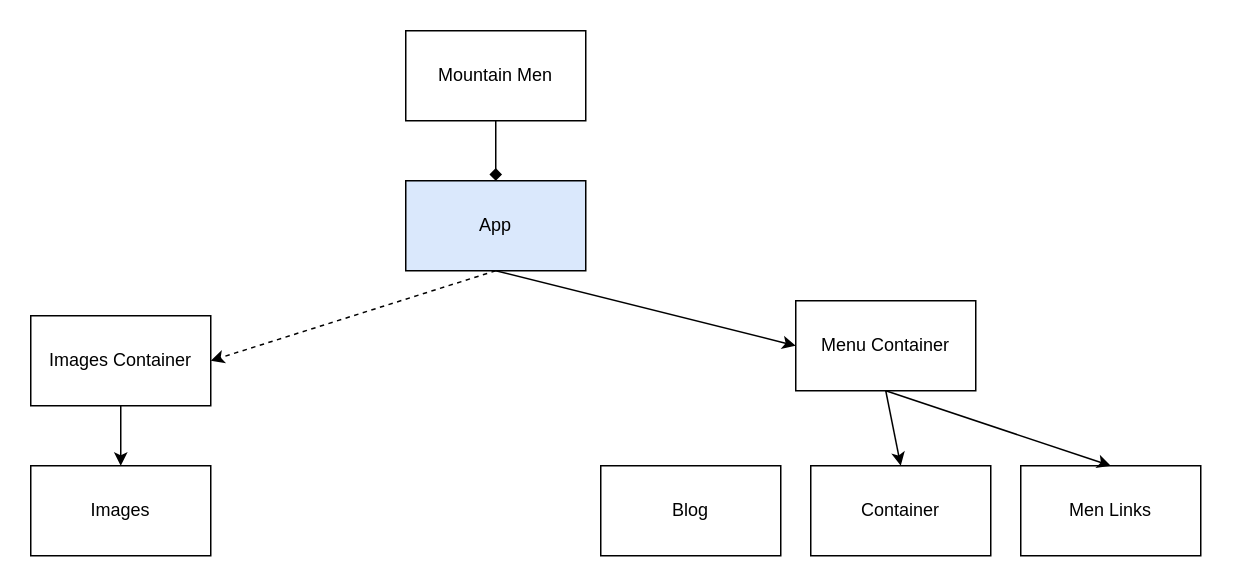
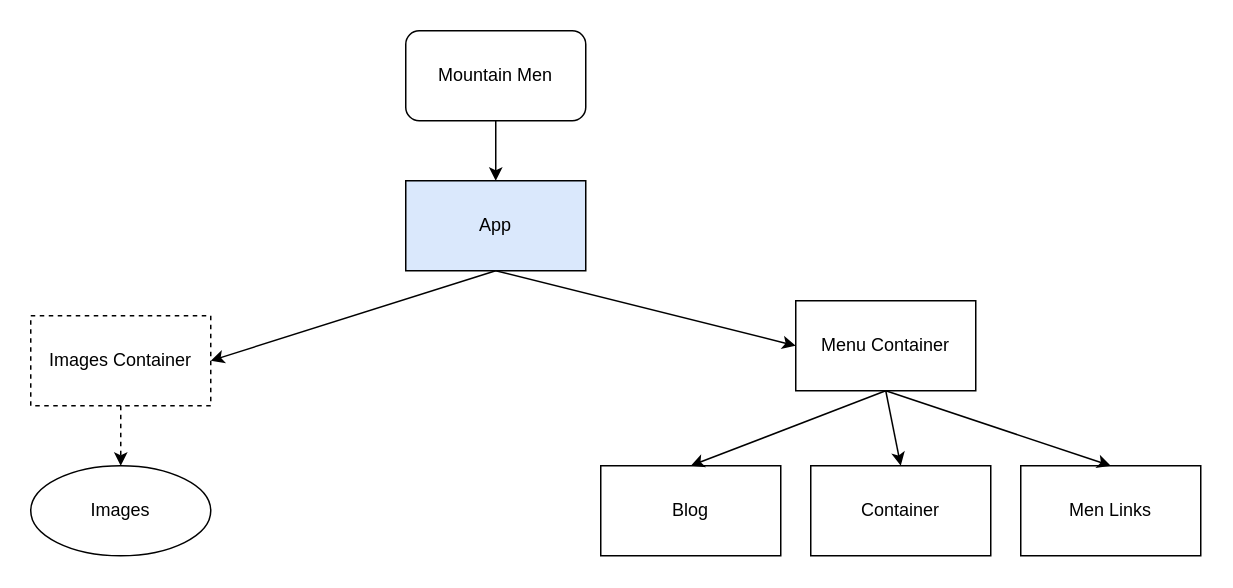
node "Mountain Men": shape rectangle -> rounded rectangle
edge "Mountain Men" -> "App": arrowhead diamond -> classic
edge "App" -> "Images Container": style dashed -> solid
node "Images Container": style solid -> dashed
edge "Menu Container" -> "Blog": added
edge "Images Container" -> "Images": style solid -> dashed
node "Images": shape rectangle -> ellipse
